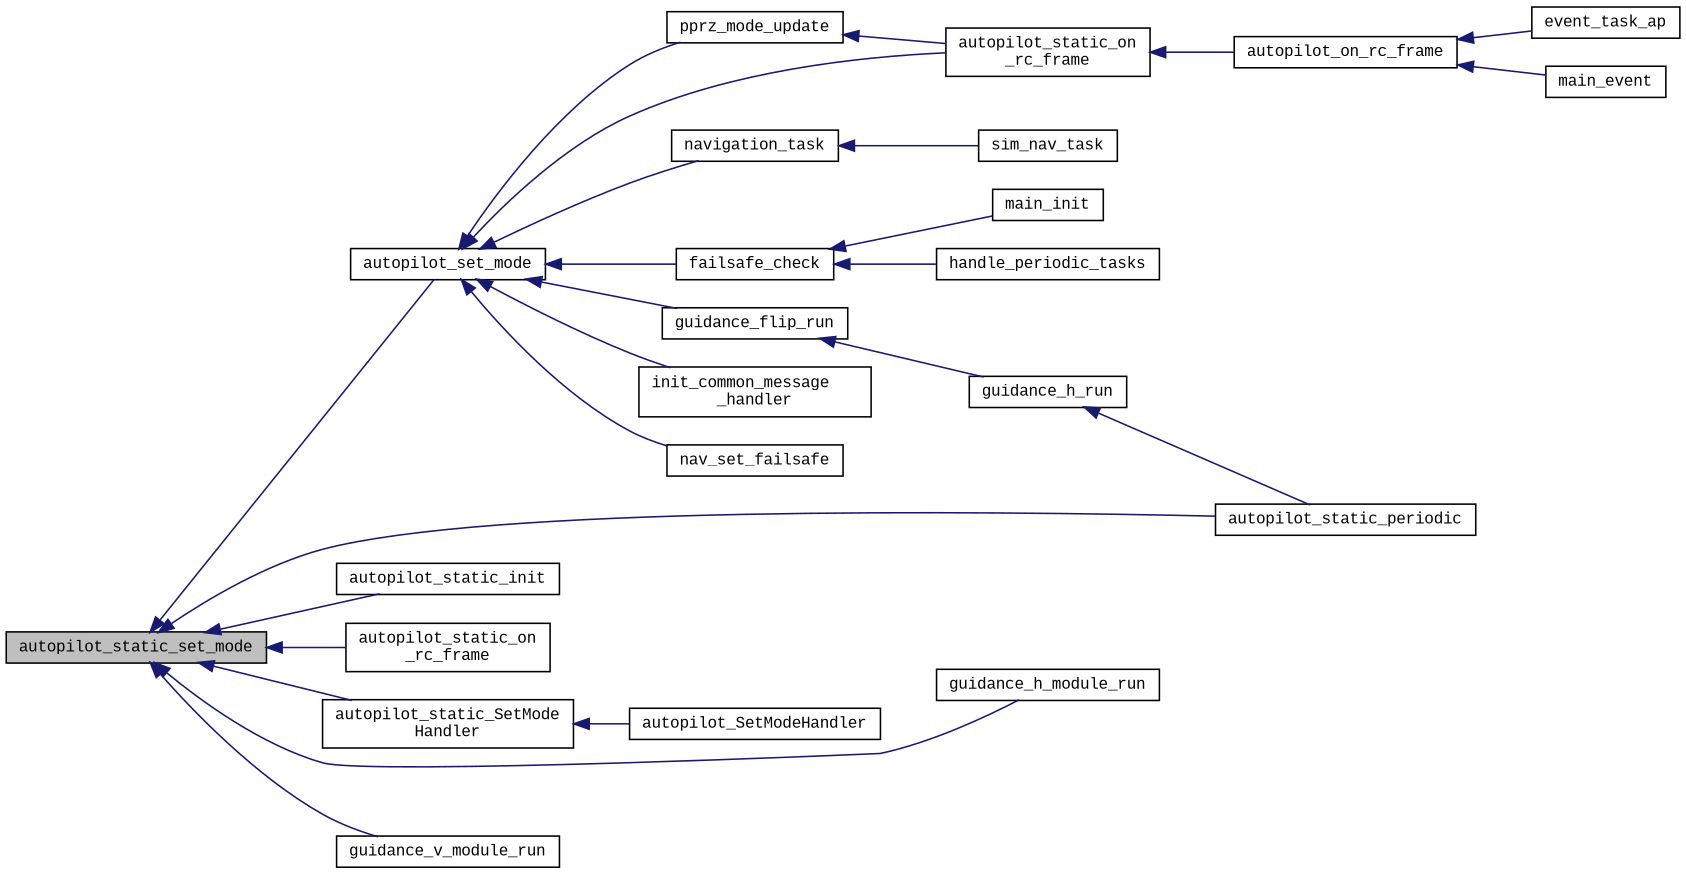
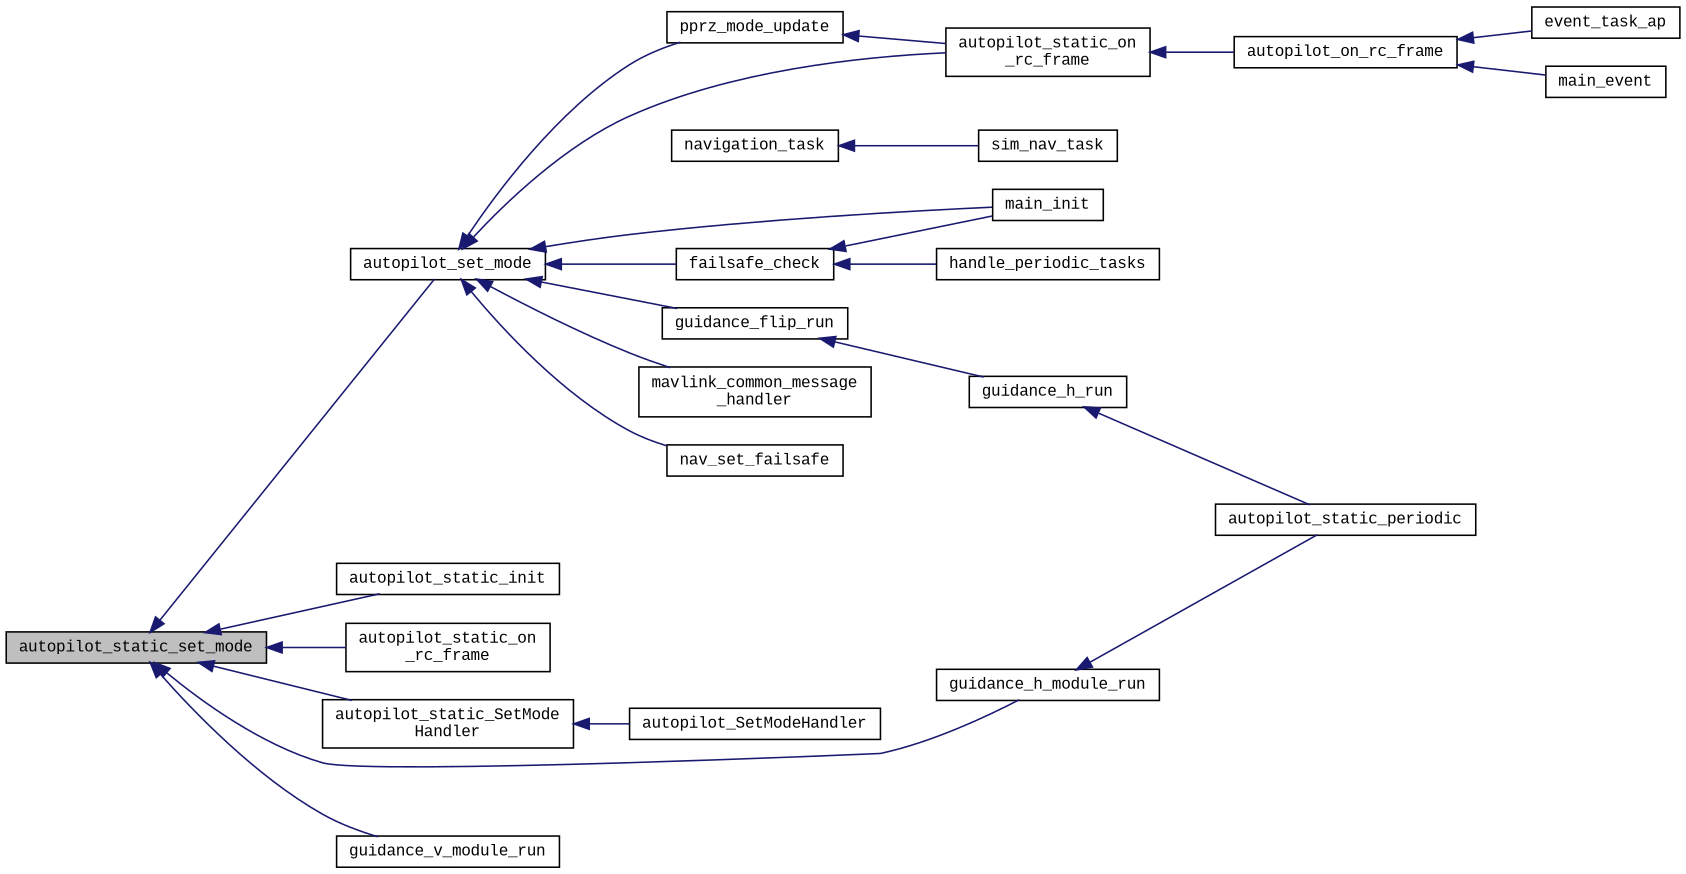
edge "navigation_task" -> "autopilot_set_mode": now "main_init" -> "autopilot_set_mode"
node "init_common_message _handler": label "init_common_message _handler" -> "mavlink_common_message _handler"
edge "autopilot_static_periodic" -> "autopilot_static_set_mode": now "autopilot_static_periodic" -> "guidance_h_module_run"
